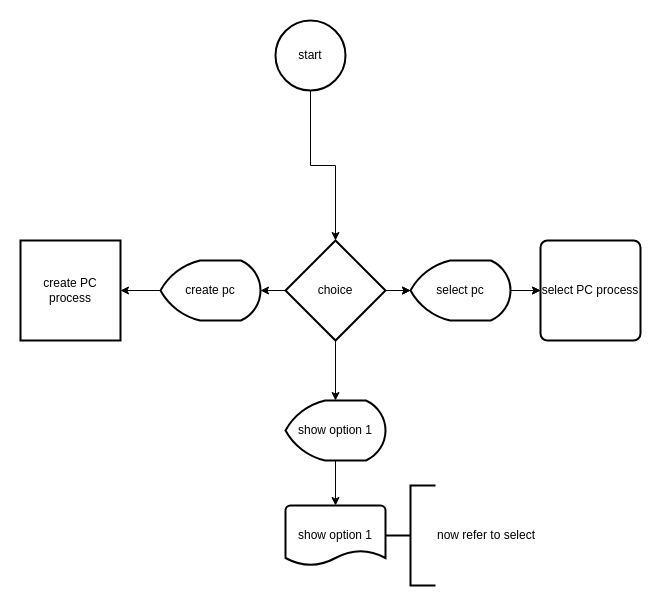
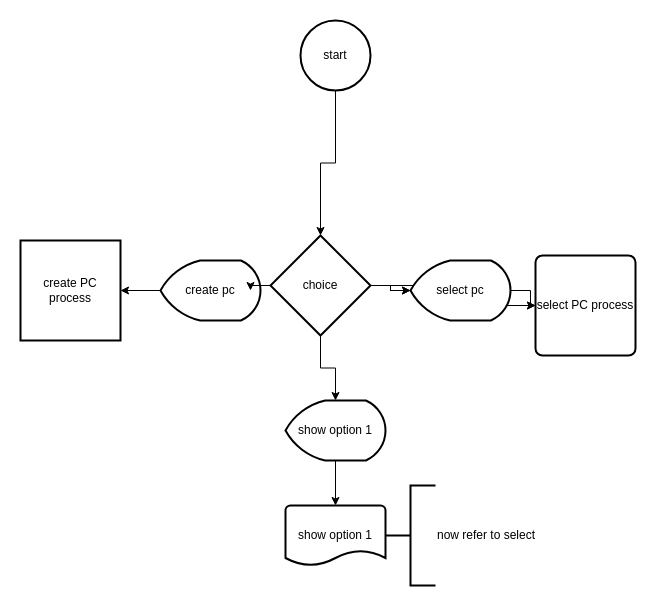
node "start": moved (311, 56) -> (336, 56)
node "choice": moved (336, 291) -> (321, 286)
node "select PC process": moved (591, 291) -> (586, 306)
